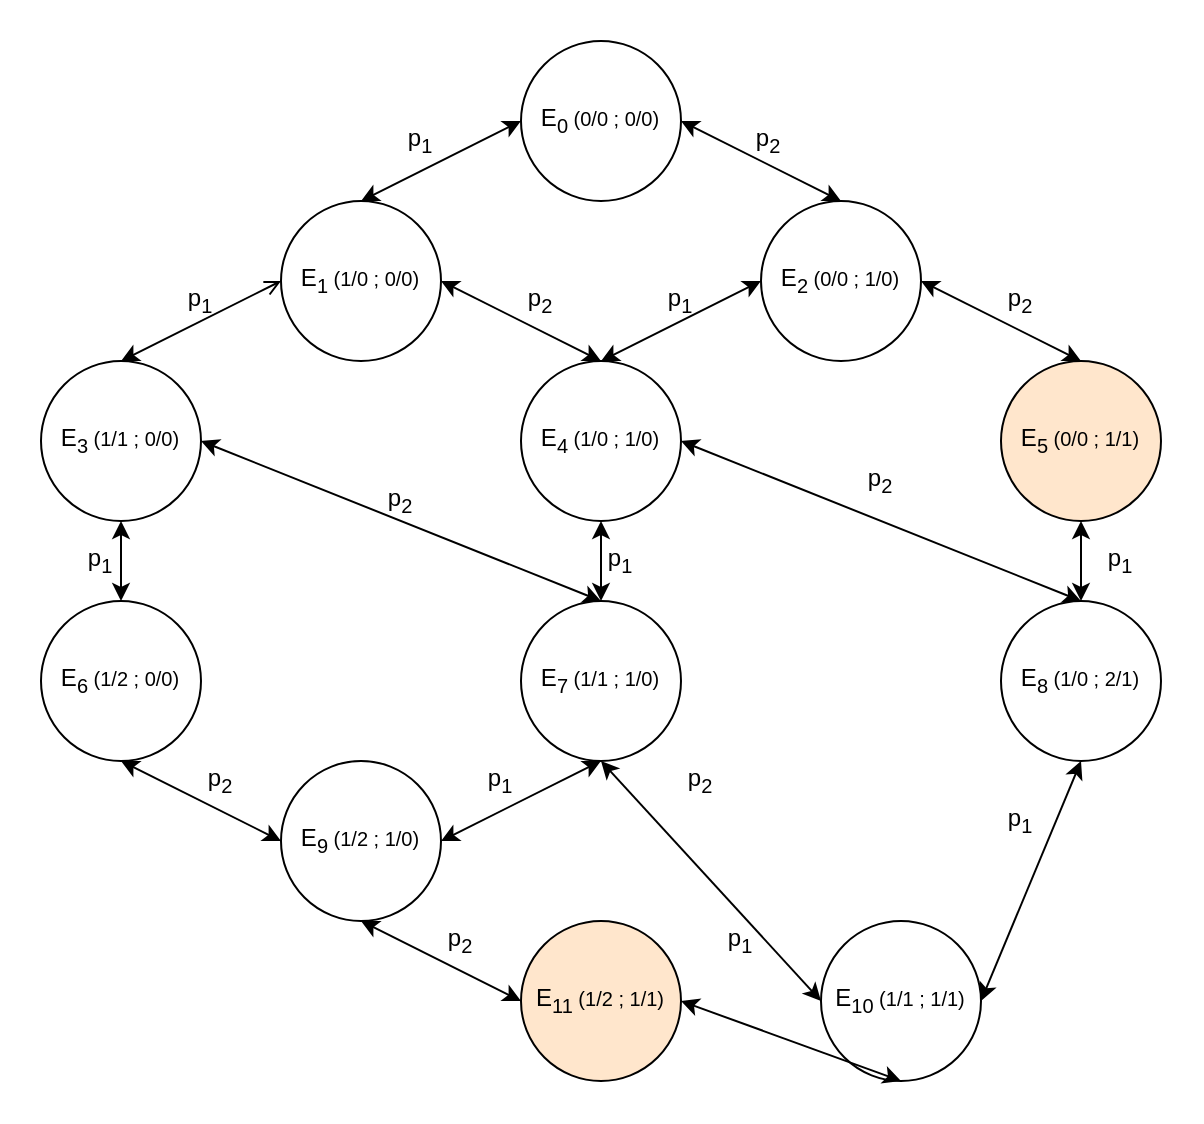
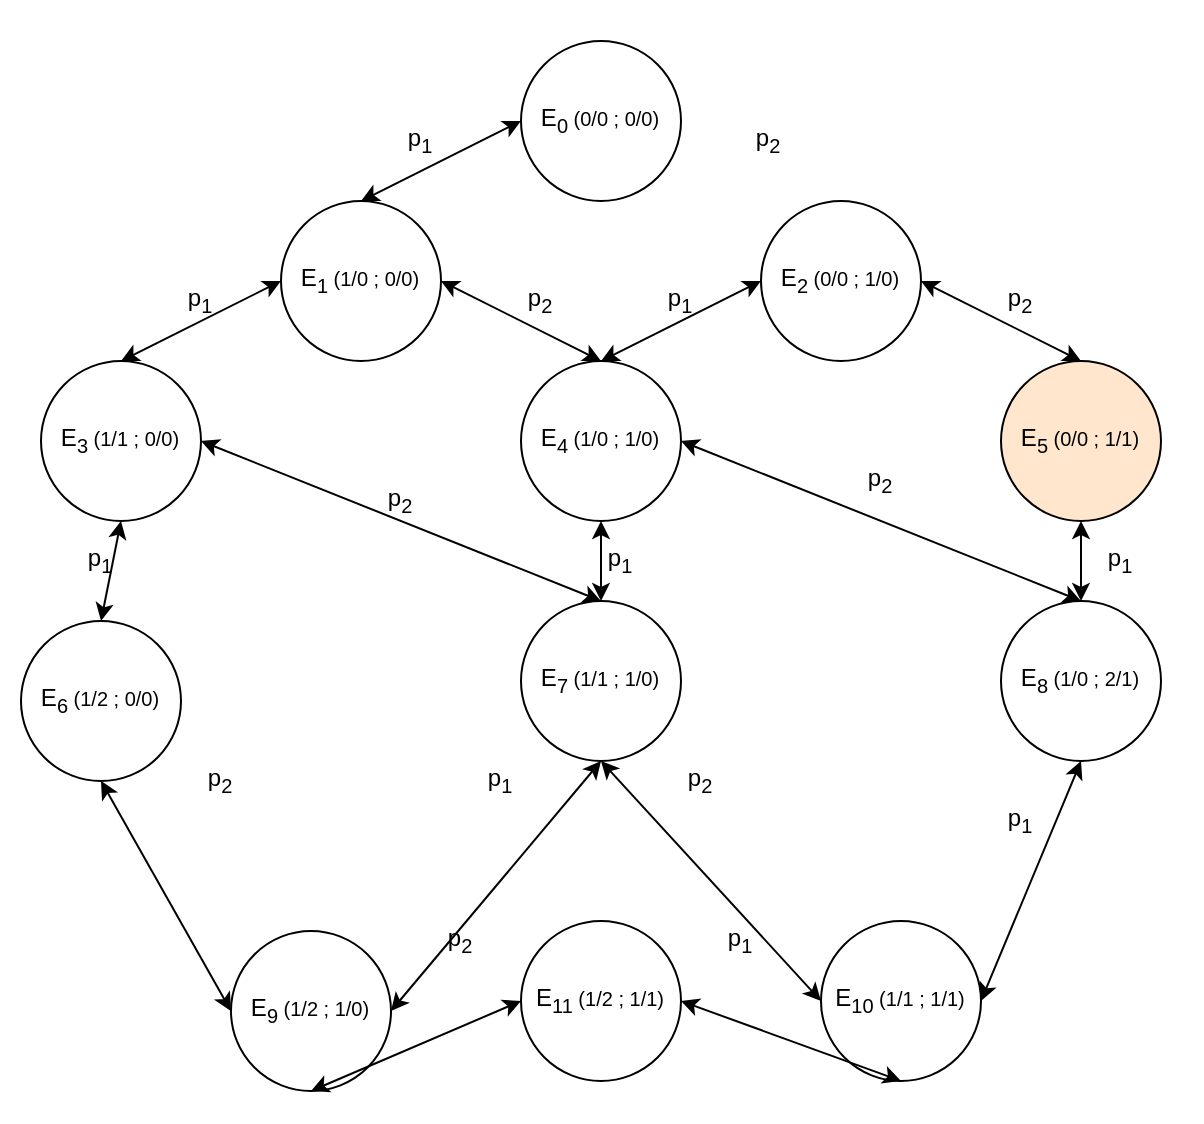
edge "E0 (0/0 ; 0/0)" -- "E2 (0/0 ; 1/0)": removed
edge "E1 (1/0 ; 0/0)" -- "E3 (1/1 ; 0/0)": arrowhead open -> classic
node "E6 (1/2 ; 0/0)": moved (121, 681) -> (101, 701)
node "E9 (1/2 ; 1/0)": moved (361, 841) -> (311, 1011)
node "E11 (1/2 ; 1/1)": fillcolor #ffe6cc -> #ffffff
